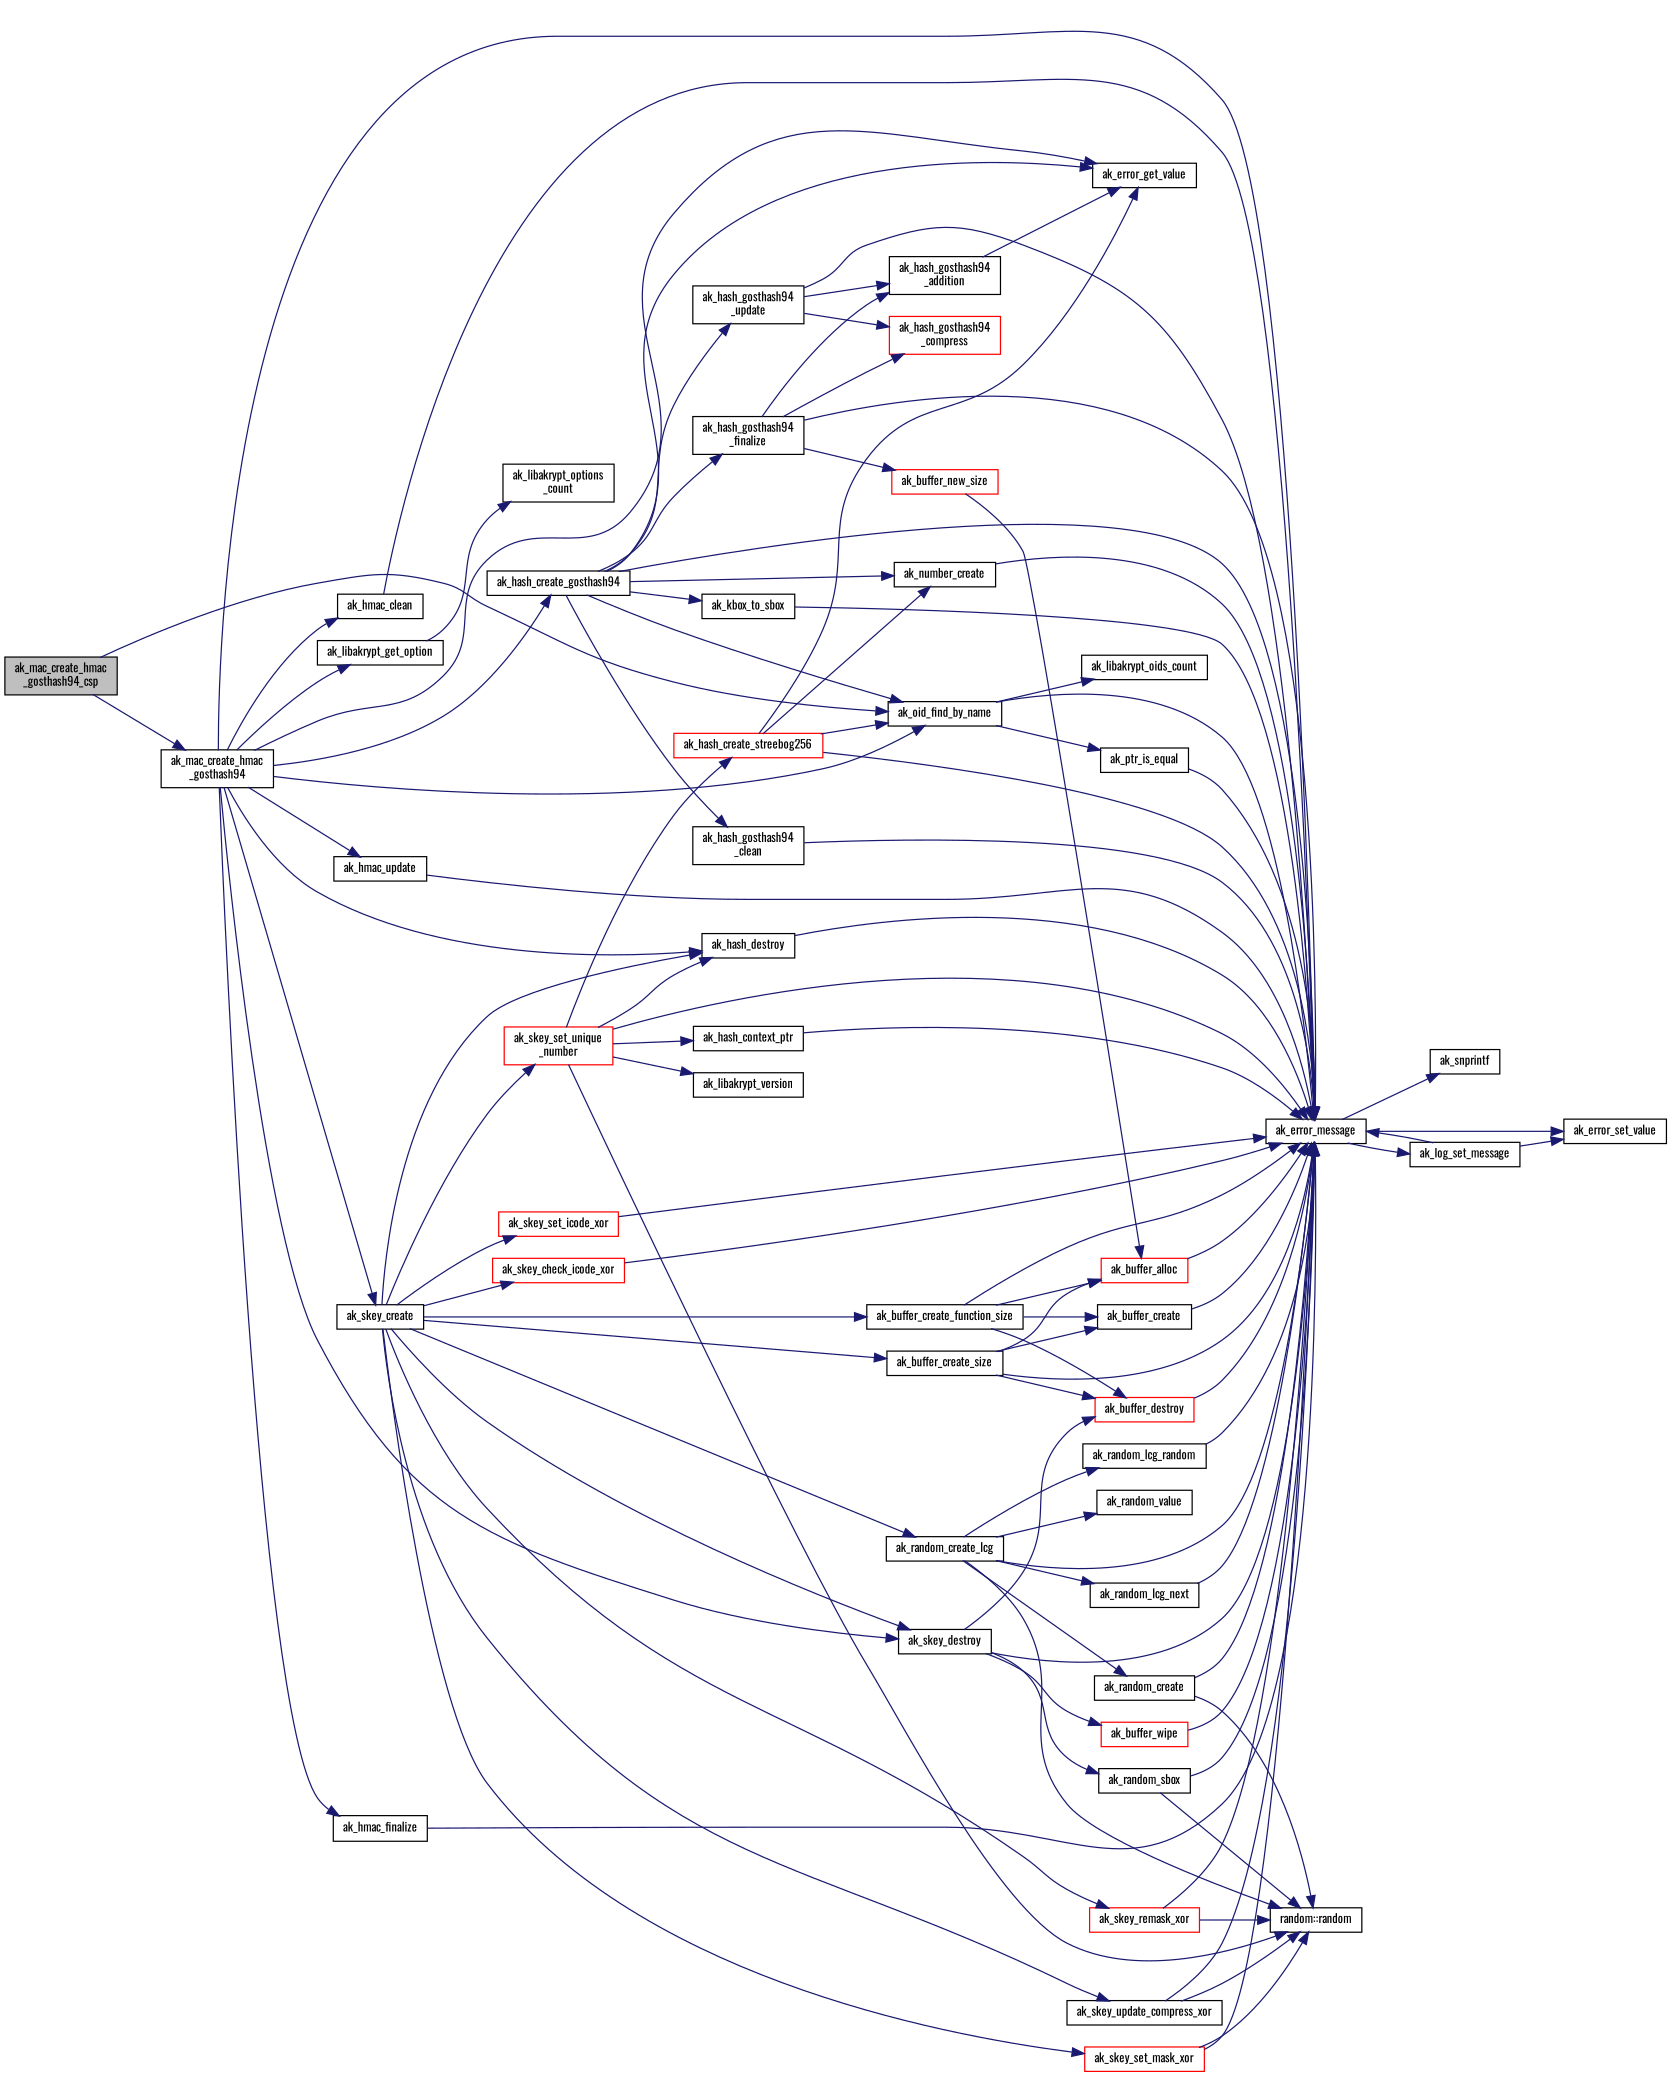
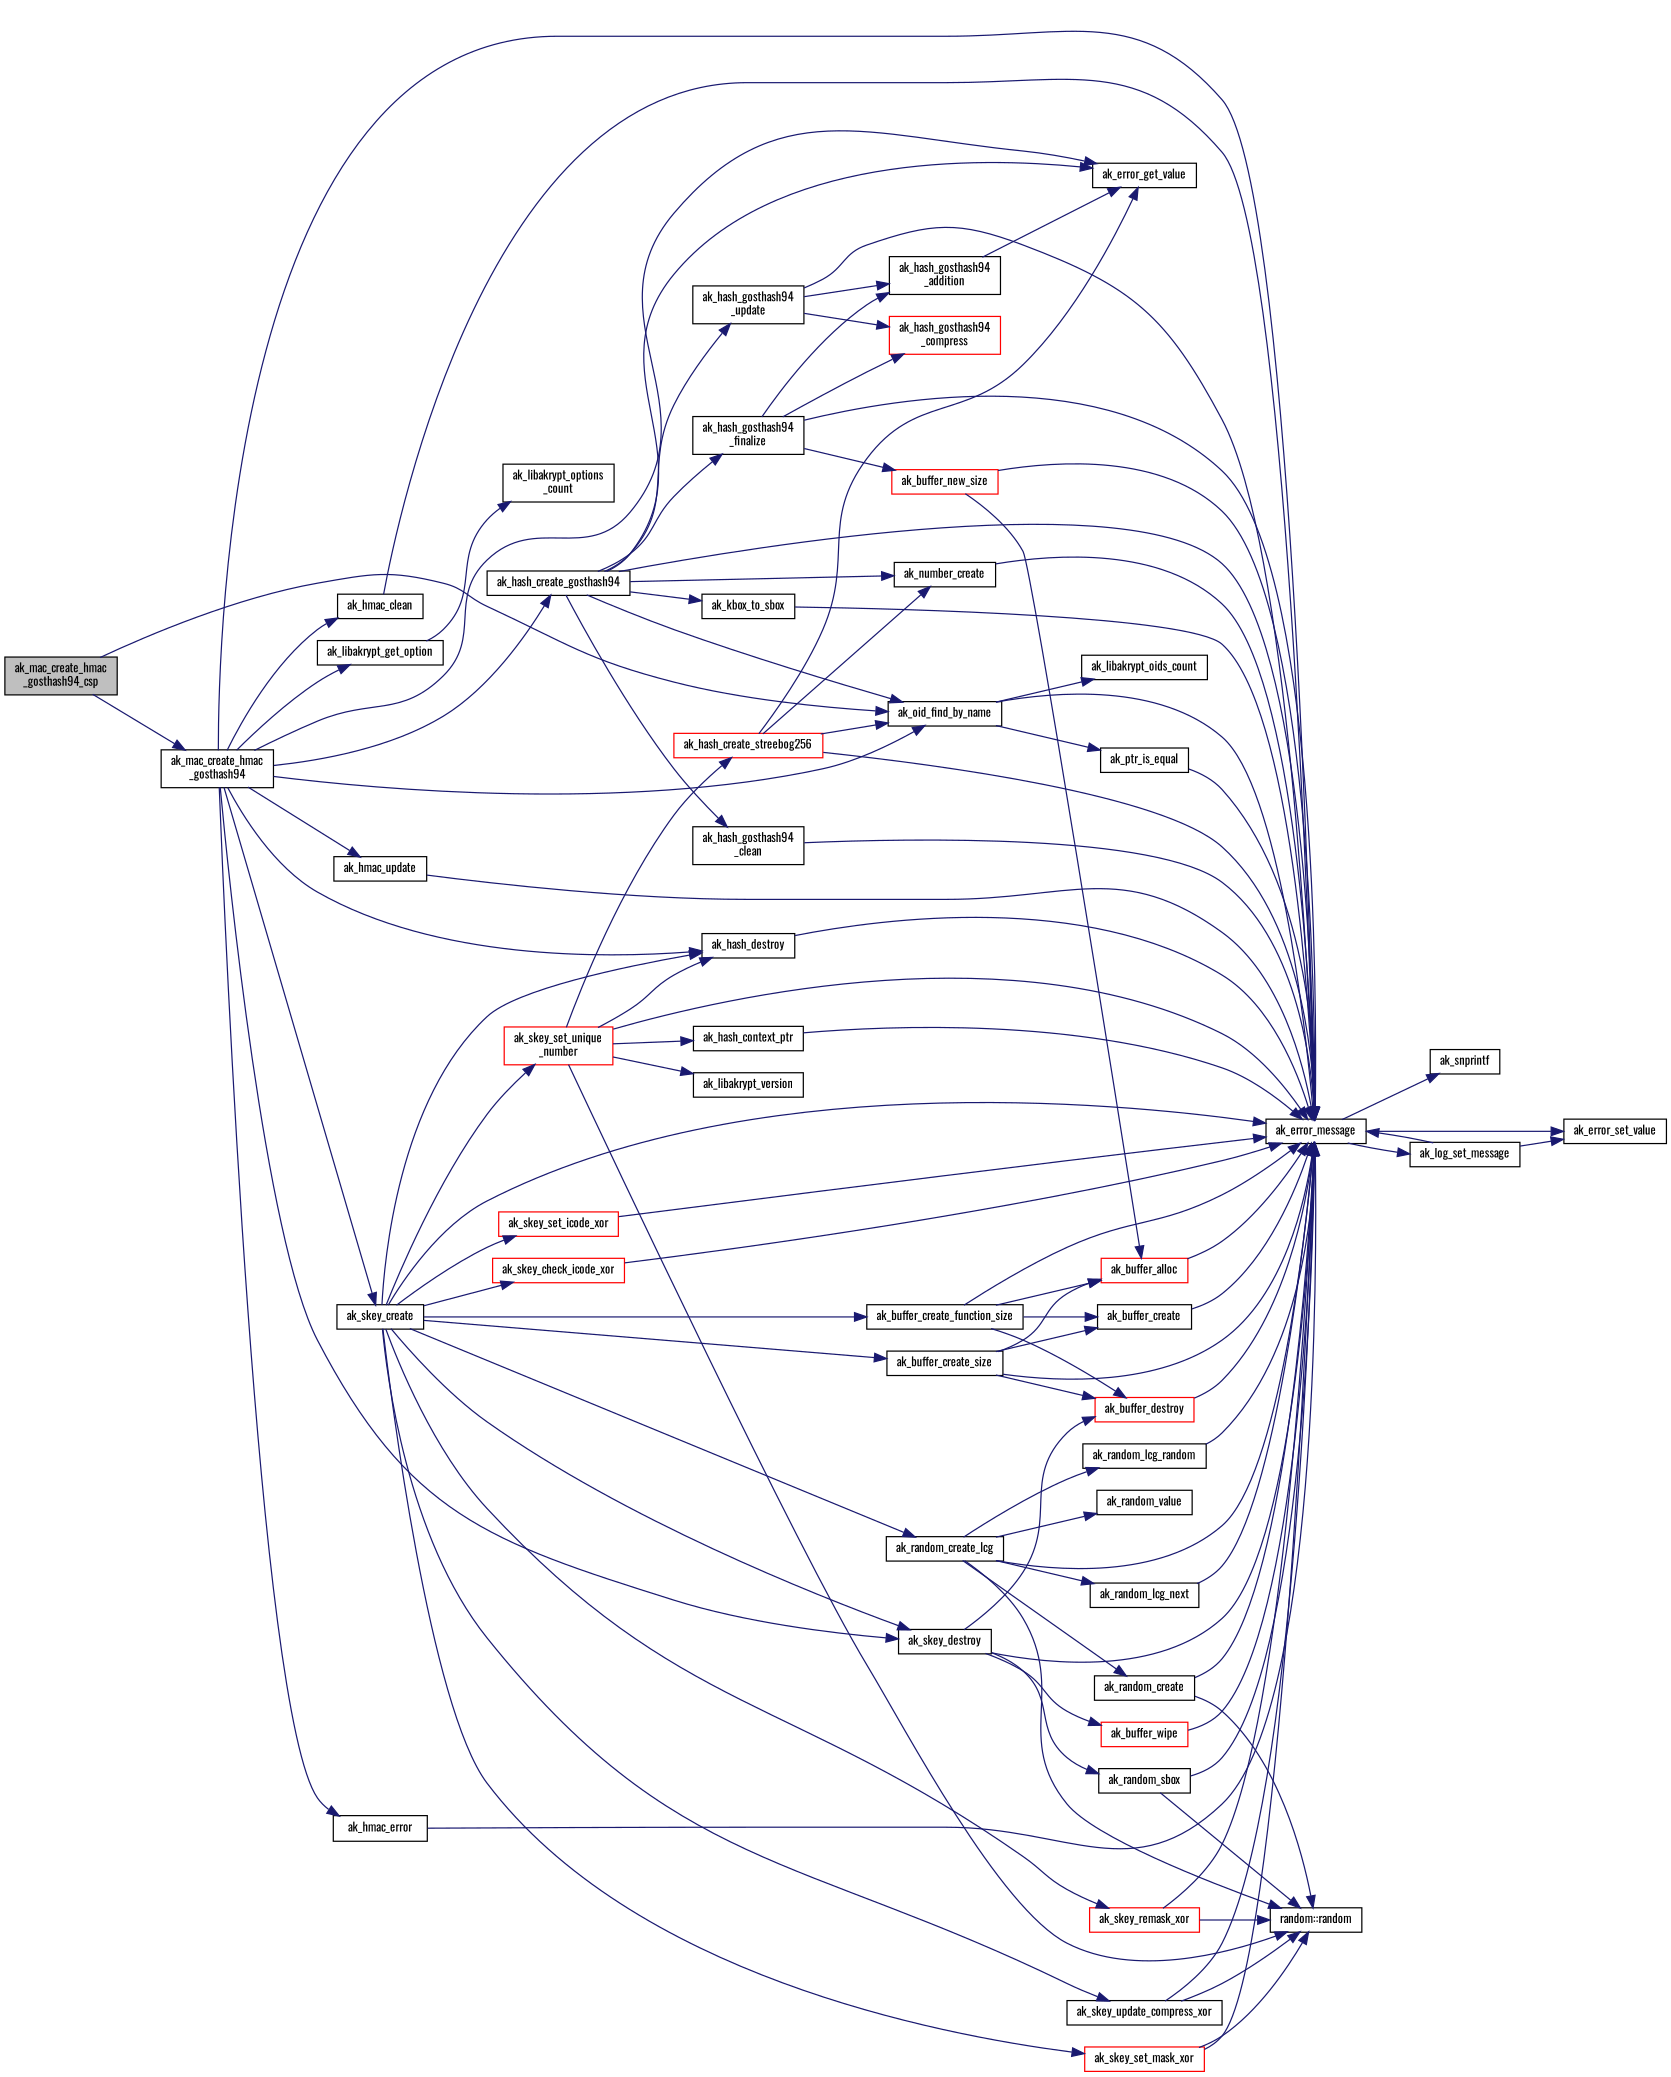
edge "ak_buffer_new_size" -> "ak_error_message": added
edge "ak_skey_create" -> "ak_error_message": added
node "ak_hmac_finalize": label "ak_hmac_finalize" -> "ak_hmac_error"
